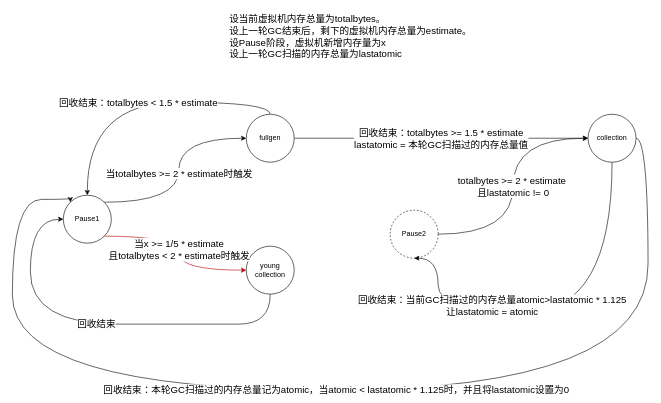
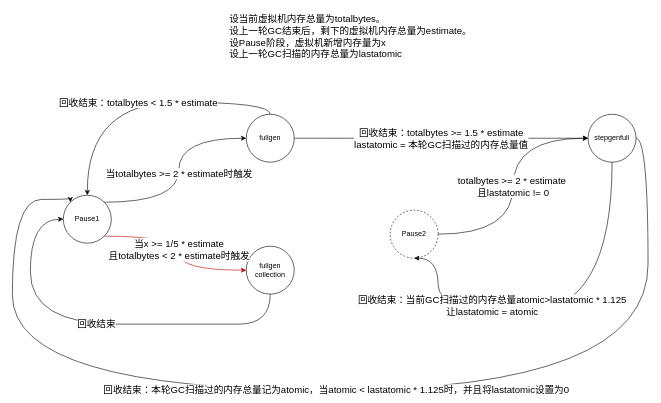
node "collection": label "collection" -> "stepgenfull"
node "young collection": label "young collection" -> "fullgen collection"
